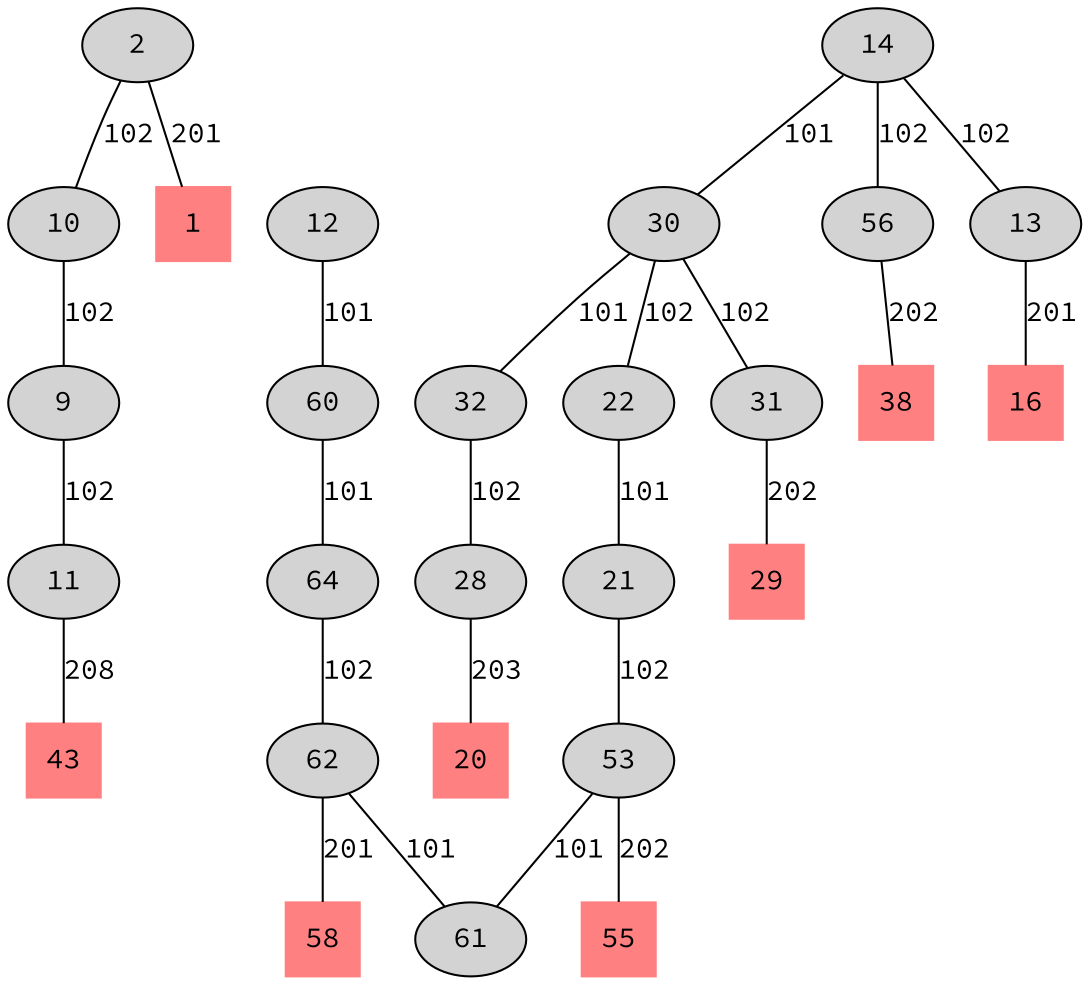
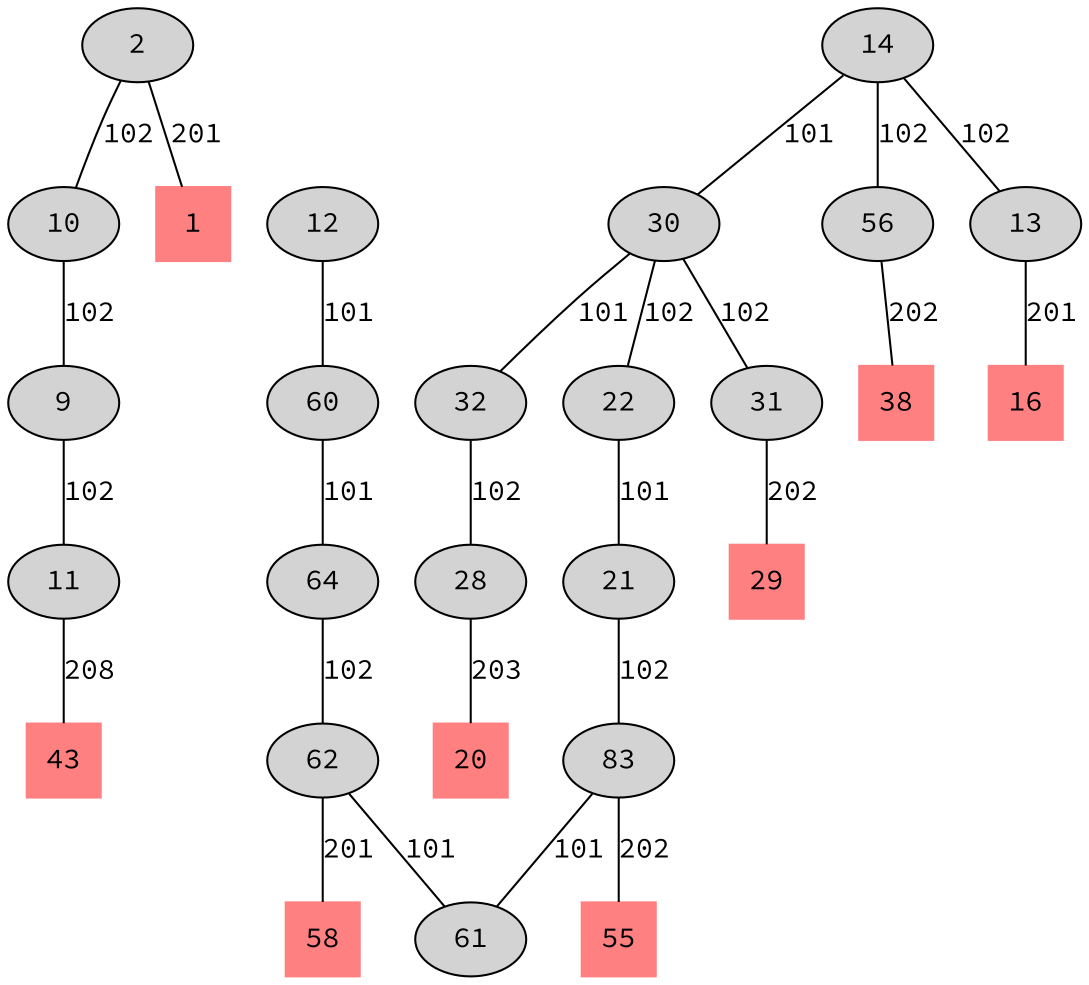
node "53": label "53" -> "83"
